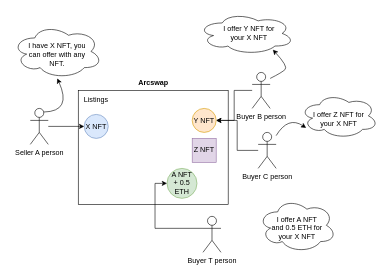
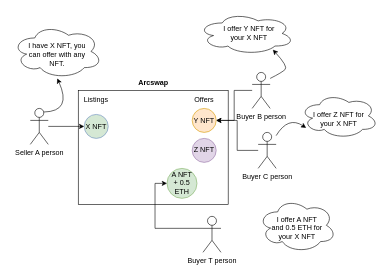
node "Offers": added
node "X NFT": fillcolor #dae8fc -> #d5e8d4
node "Z NFT": shape rectangle -> ellipse
